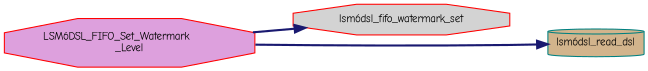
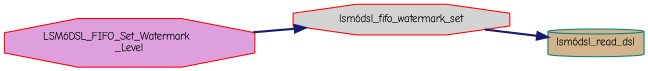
edge "LSM6DSL_FIFO_Set_Watermark _Level" -> "lsm6dsl_read_dsl": now "lsm6dsl_fifo_watermark_set" -> "lsm6dsl_read_dsl"
